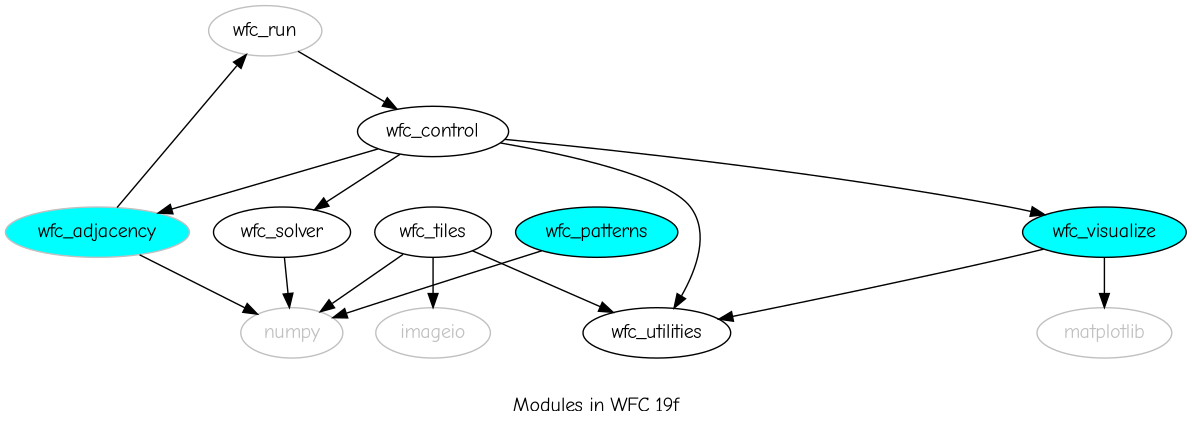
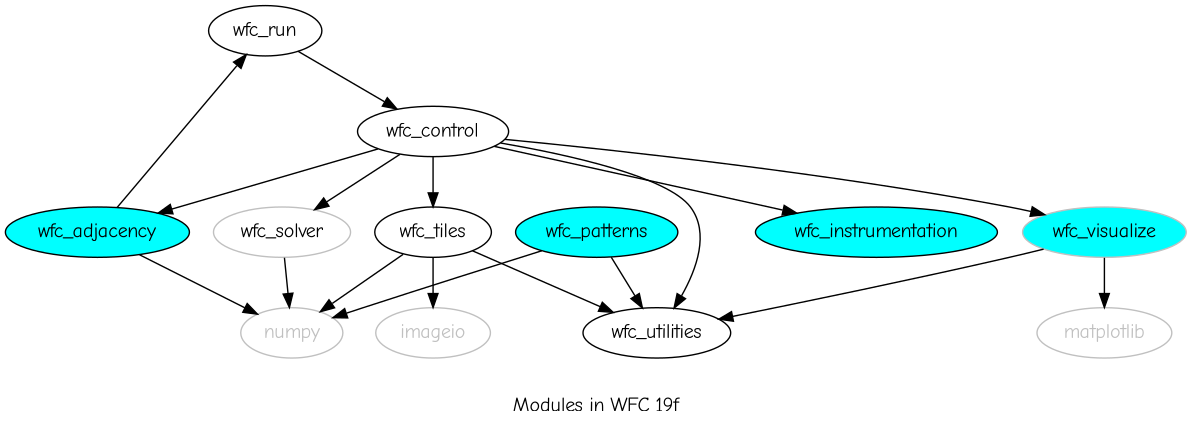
node "wfc_run": color gray -> black
edge "wfc_control" -> "wfc_tiles": added
node "wfc_adjacency": color gray -> black
node "wfc_solver": color black -> gray
node "wfc_instrumentation": added
node "wfc_visualize": color black -> gray
edge "wfc_patterns" -> "wfc_utilities": added
